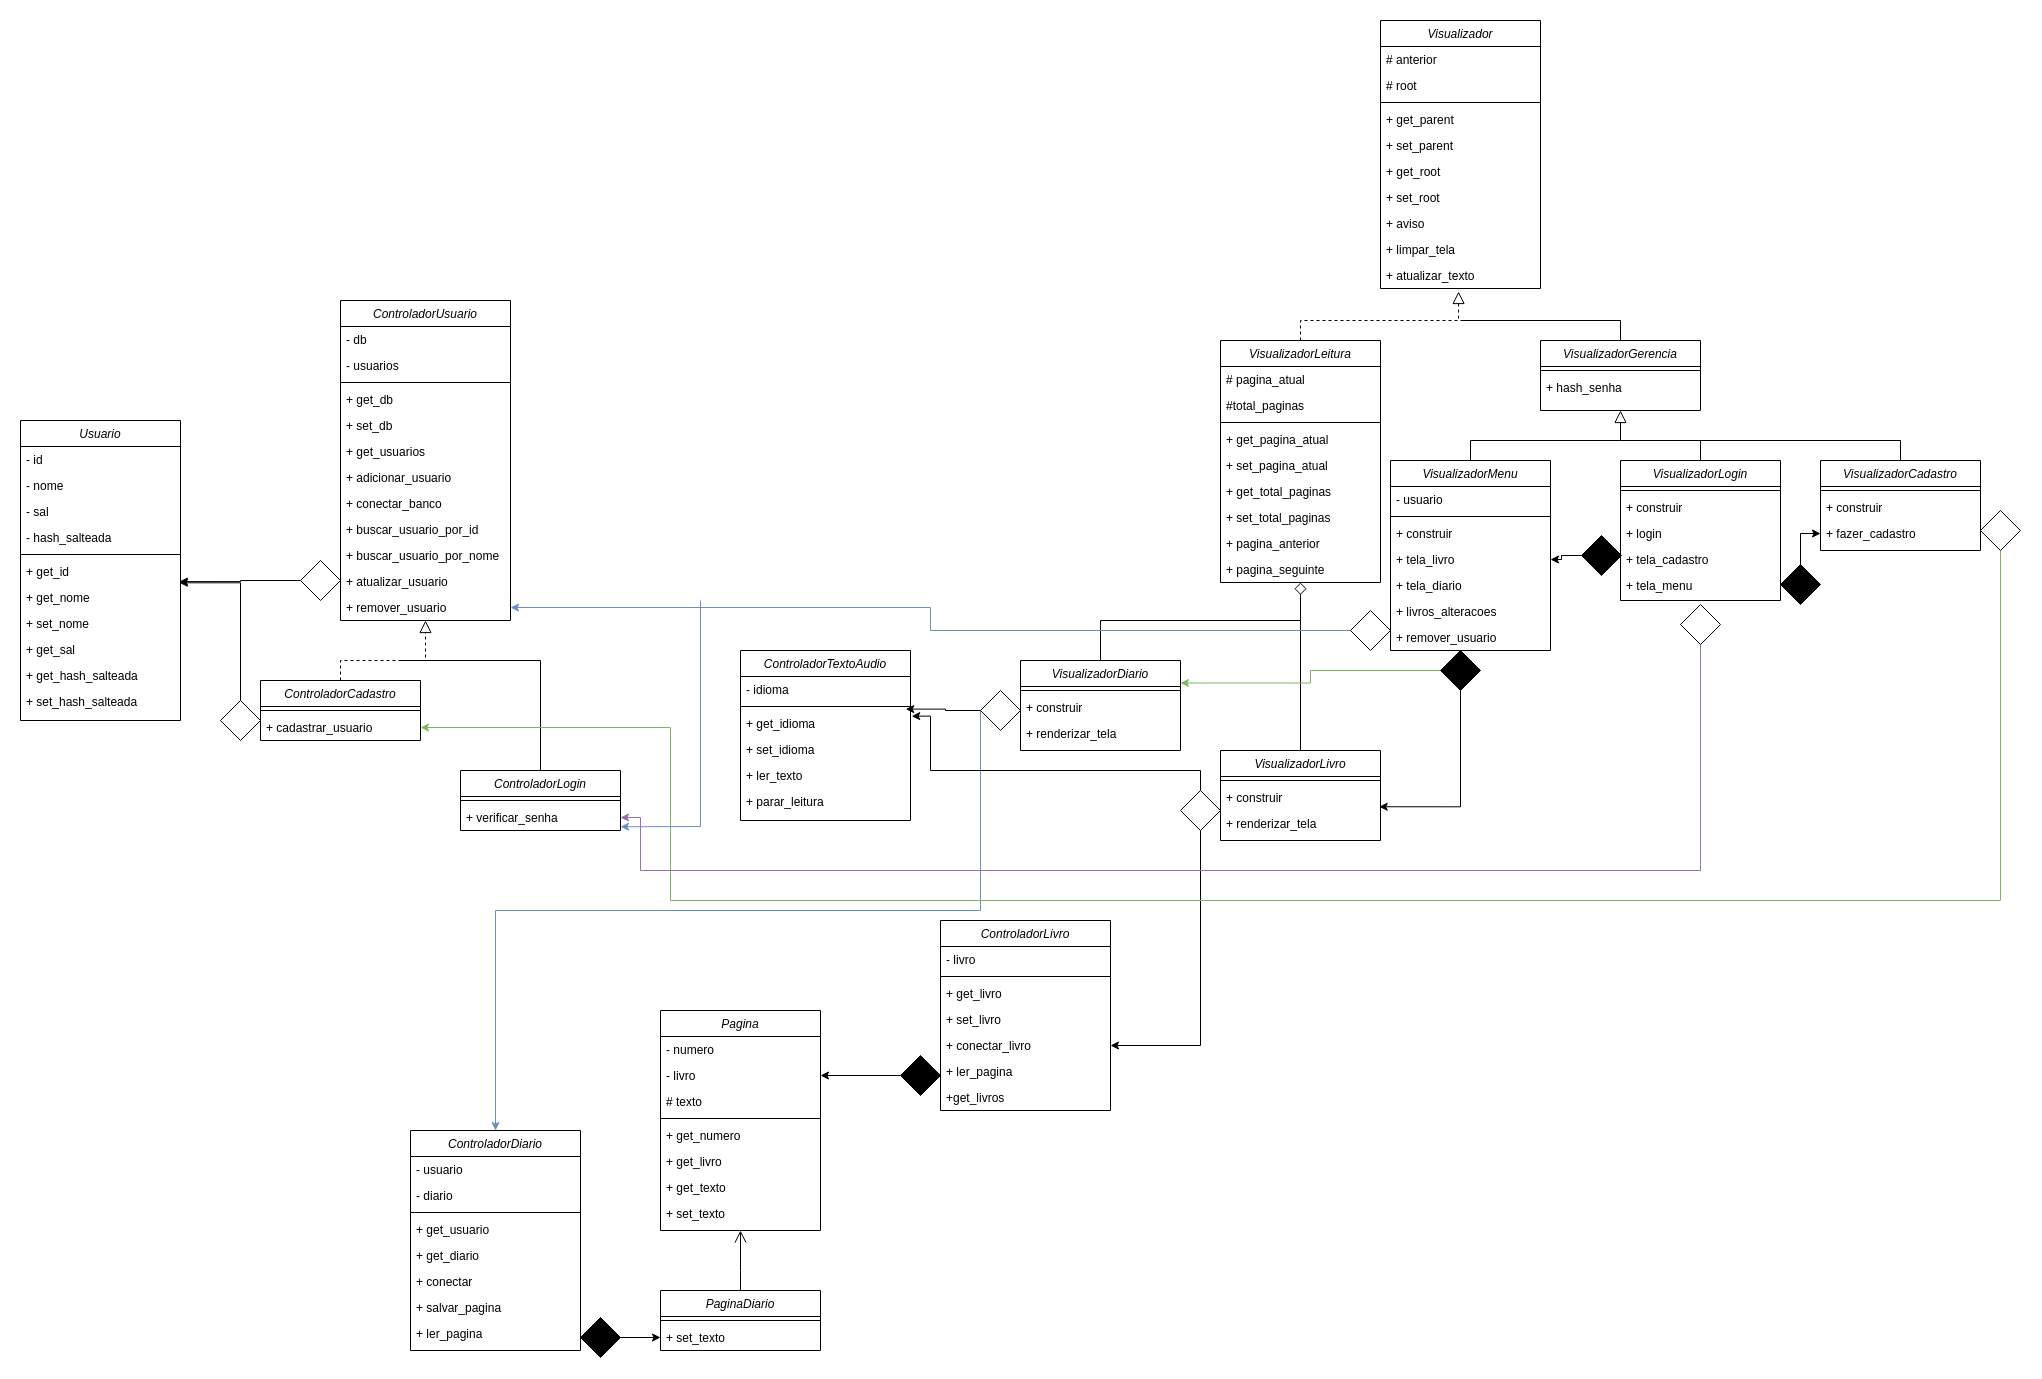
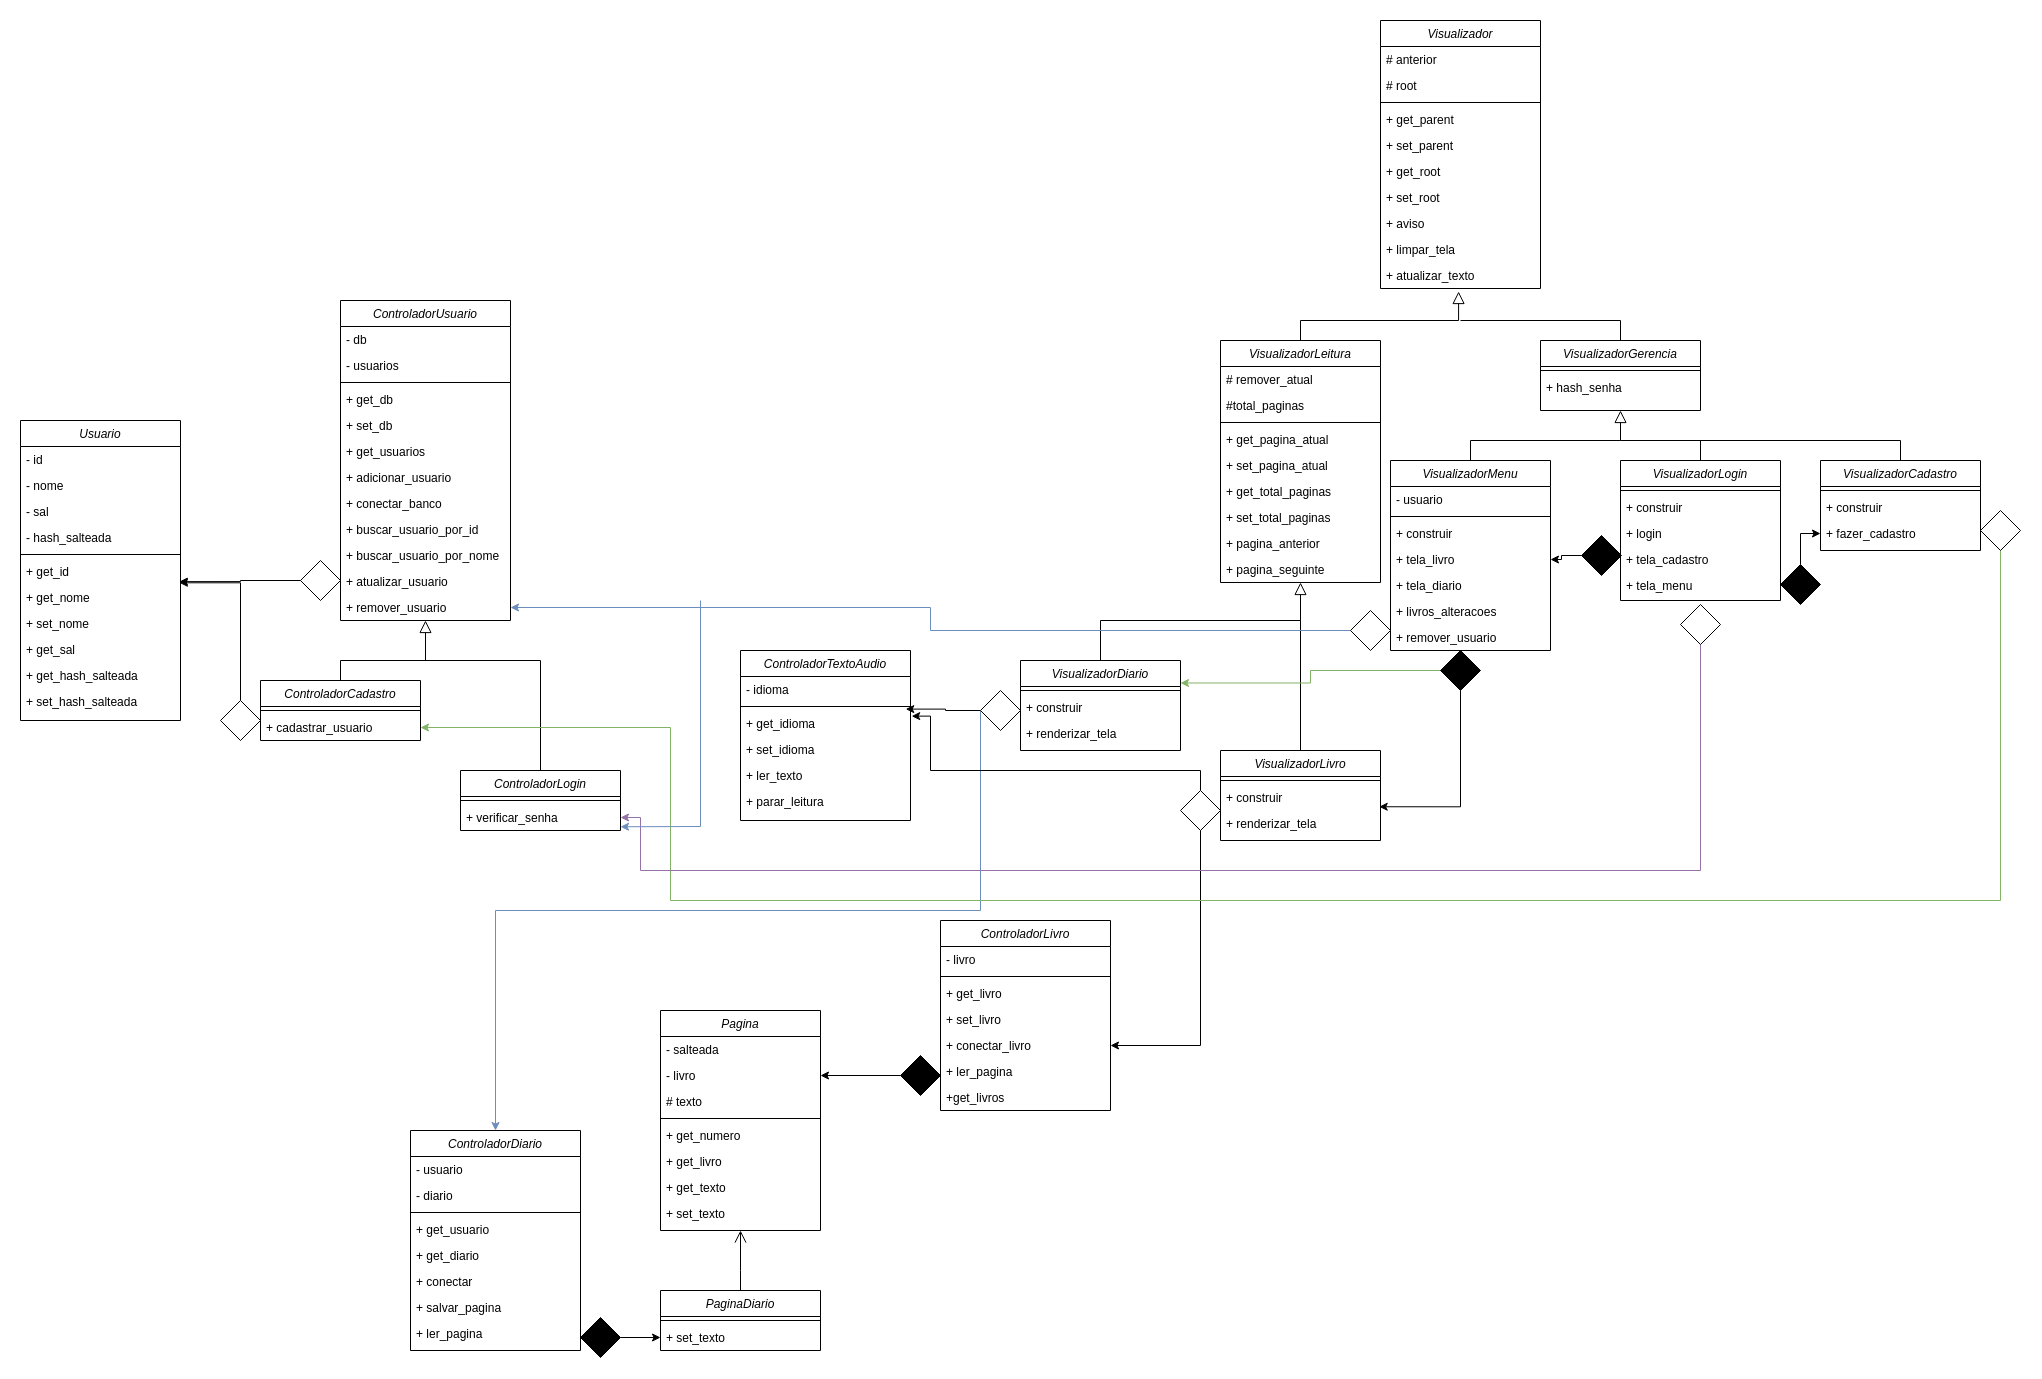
edge "VisualizadorLeitura" -> "+ atualizar_texto": style dashed -> solid
node "# pagina_atual": label "# pagina_atual" -> "# remover_atual"
edge "VisualizadorLivro" -> "VisualizadorLeitura": arrowhead diamond -> block
edge "ControladorCadastro" -> "ControladorUsuario": style dashed -> solid
node "- numero": label "- numero" -> "- salteada"
